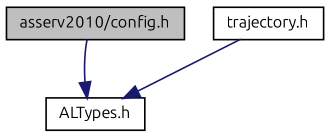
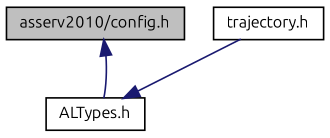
edge "asserv2010/config.h" -> "ALTypes.h": reversed
